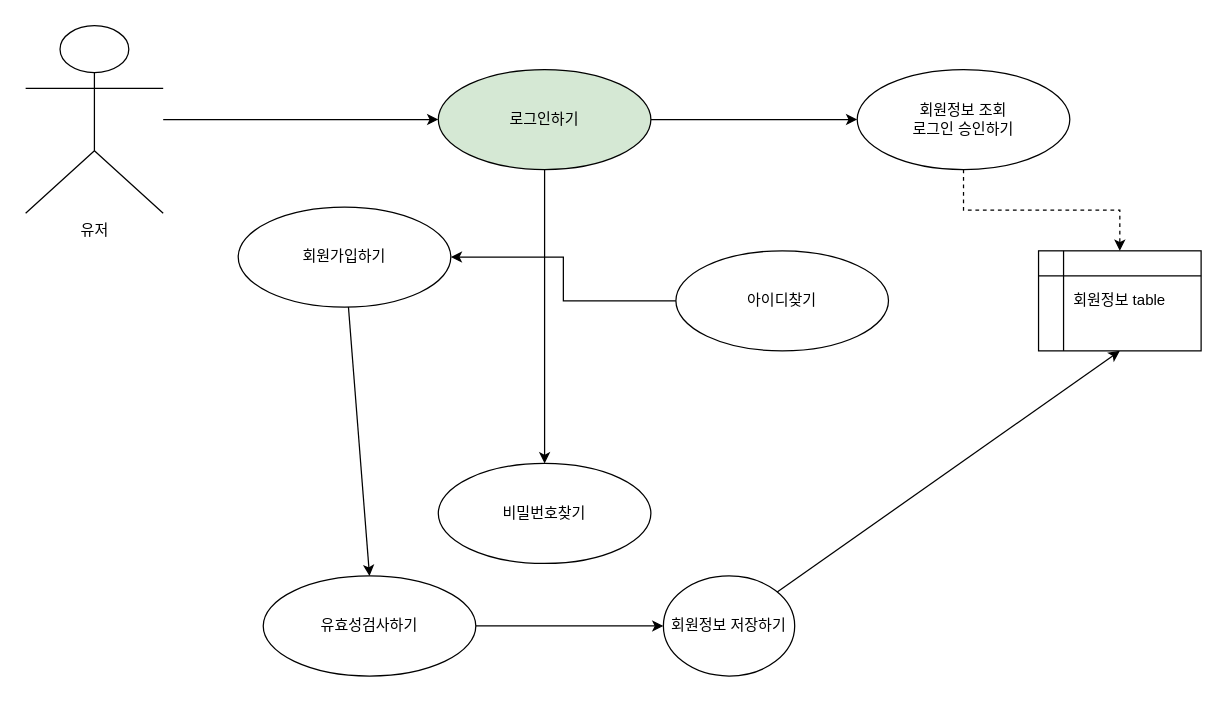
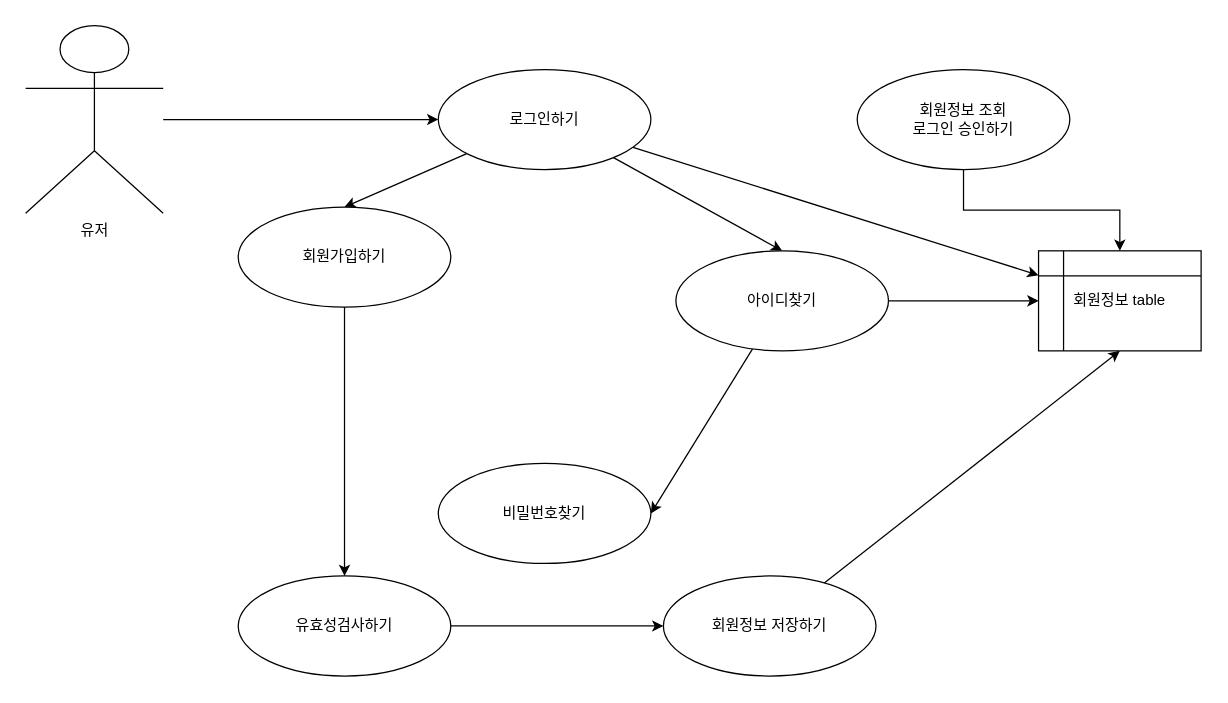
node "로그인하기": fillcolor #d5e8d4 -> #ffffff
edge "로그인하기" -> "회원정보 조회 로그인 승인하기": removed
edge "로그인하기" -> "회원가입하기": added
edge "로그인하기" -> "아이디찾기": added
edge "회원정보 조회 로그인 승인하기" -> "회원정보 table": style dashed -> solid
edge "아이디찾기" -> "회원가입하기": now "아이디찾기" -> "회원정보 table"
edge "로그인하기" -> "비밀번호찾기": now "로그인하기" -> "회원정보 table"
edge "아이디찾기" -> "비밀번호찾기": added
node "유효성검사하기": moved (369, 626) -> (344, 626)
node "회원정보 저장하기": size 131x100 -> 213x100
